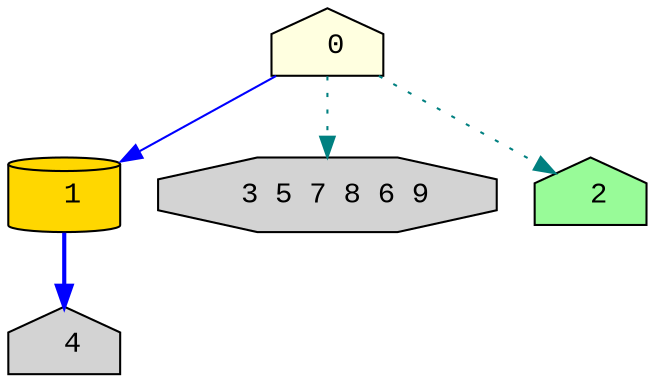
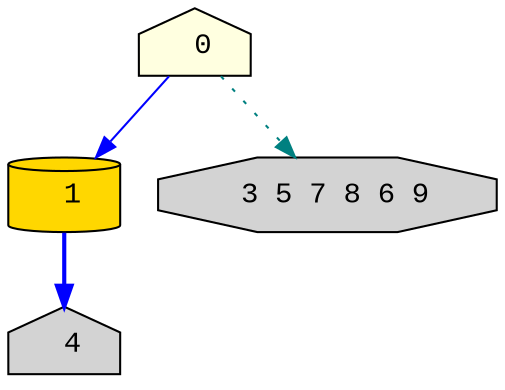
node "2": removed
